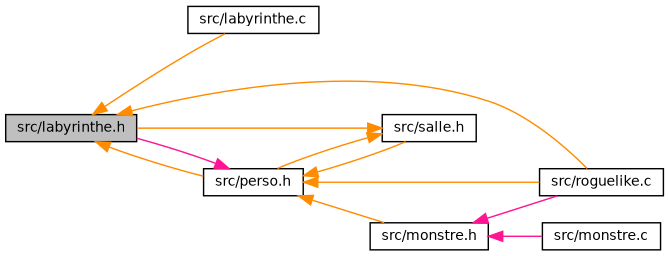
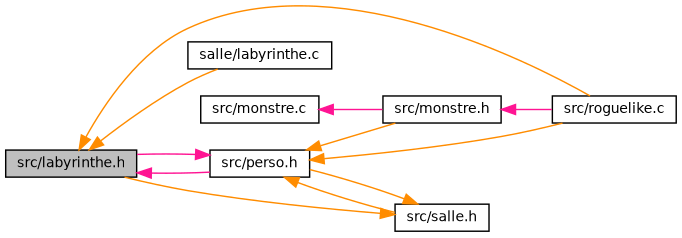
node "src/labyrinthe.c": label "src/labyrinthe.c" -> "salle/labyrinthe.c"
edge "src/perso.h" -> "src/labyrinthe.h": color darkorange -> deeppink
edge "src/monstre.c" -> "src/monstre.h": reversed
